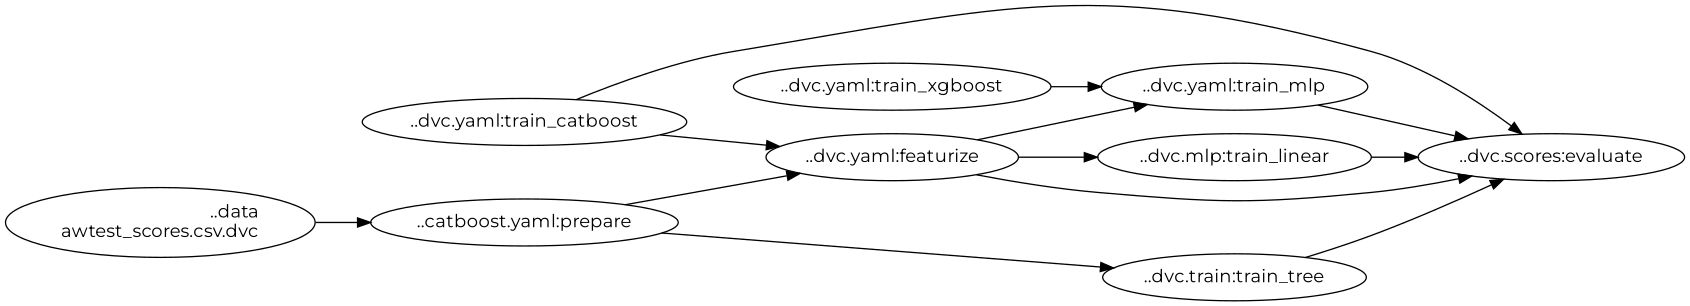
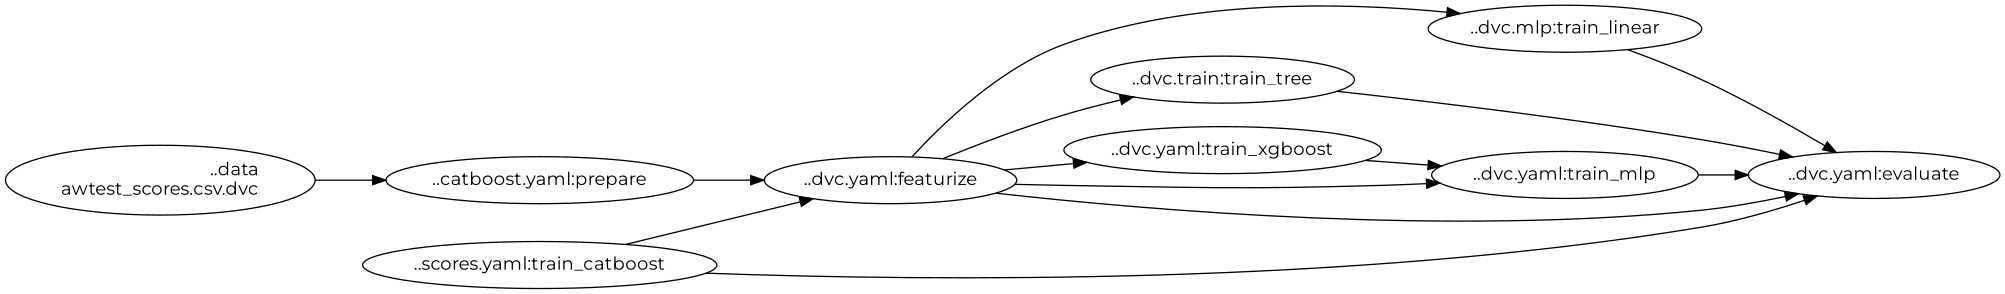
node "..dvc.yaml:train_catboost": label "..dvc.yaml:train_catboost" -> "..scores.yaml:train_catboost"
node "..dvc.scores:evaluate": label "..dvc.scores:evaluate" -> "..dvc.yaml:evaluate"
edge "..dvc.yaml:featurize" -> "..dvc.yaml:train_xgboost": added
edge "..catboost.yaml:prepare" -> "..dvc.train:train_tree": now "..dvc.yaml:featurize" -> "..dvc.train:train_tree"
